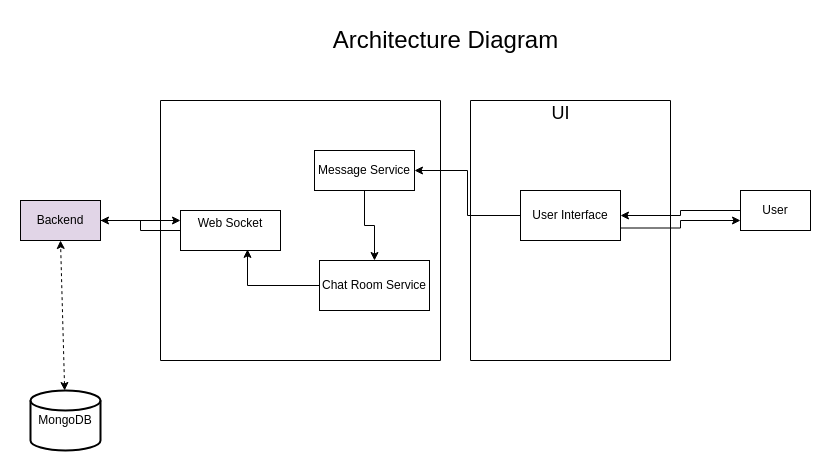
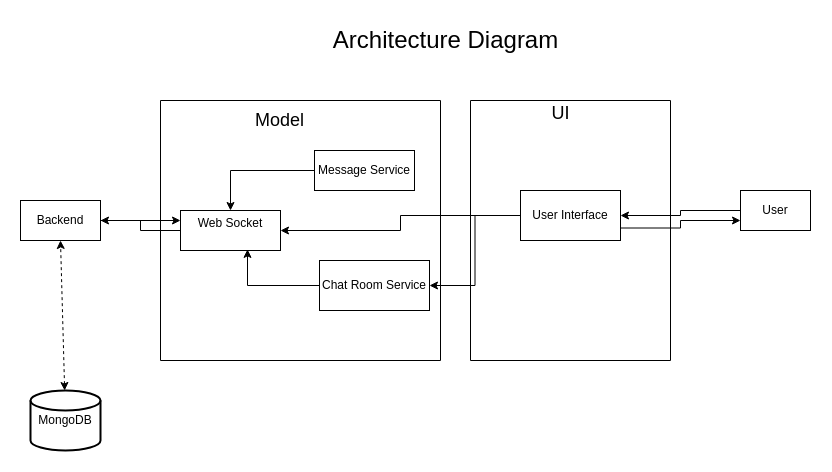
node "Model": added
edge "User Interface" -> "Message Service": now "User Interface" -> "Web Socket"
node "Backend": fillcolor #e1d5e7 -> #ffffff
edge "Message Service" -> "Chat Room Service": now "Message Service" -> "Web Socket"
edge "User Interface" -> "Chat Room Service": added
